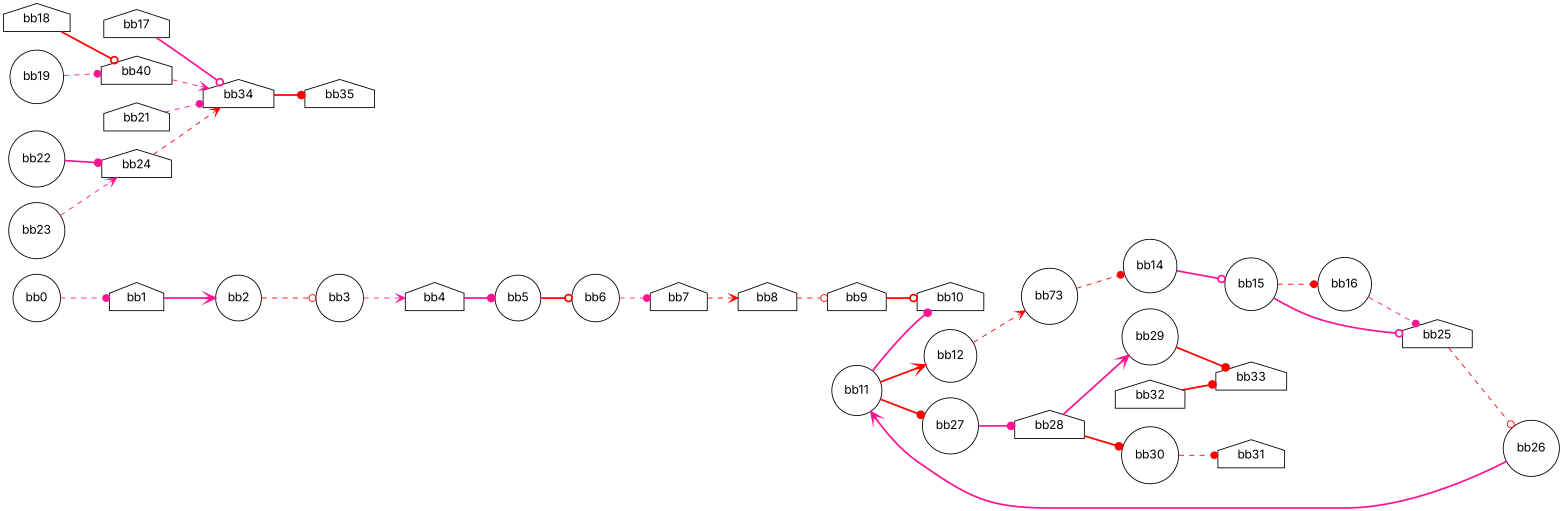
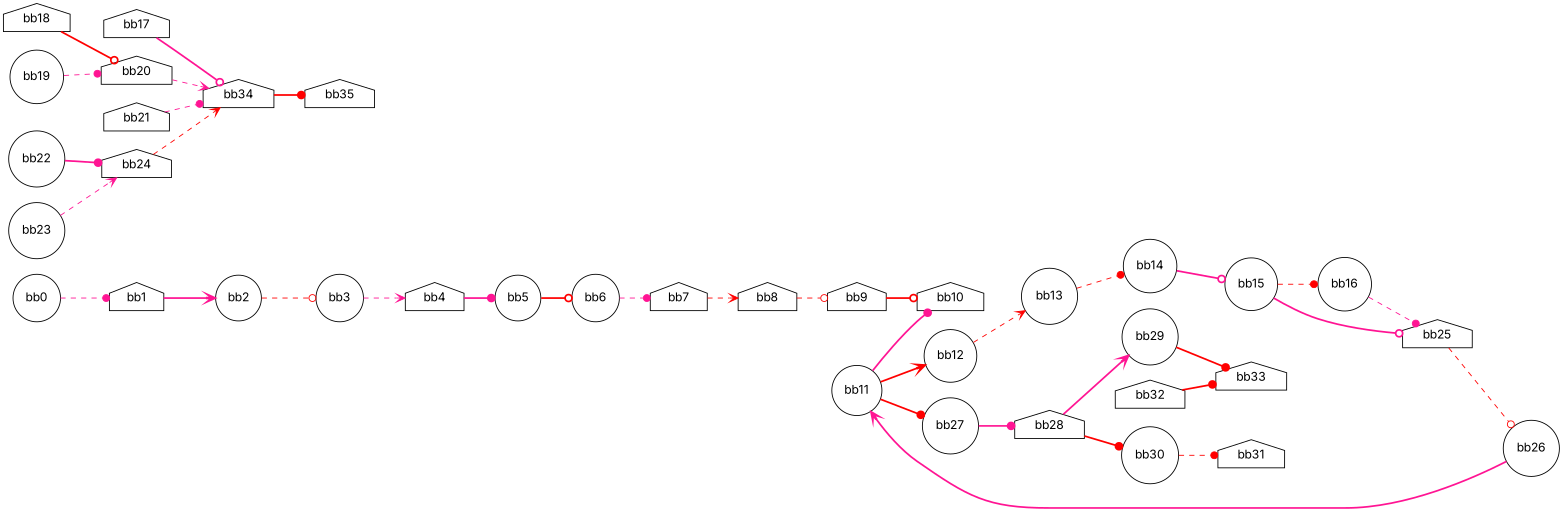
node "bb40": label "bb40" -> "bb20"
node "bb73": label "bb73" -> "bb13"
